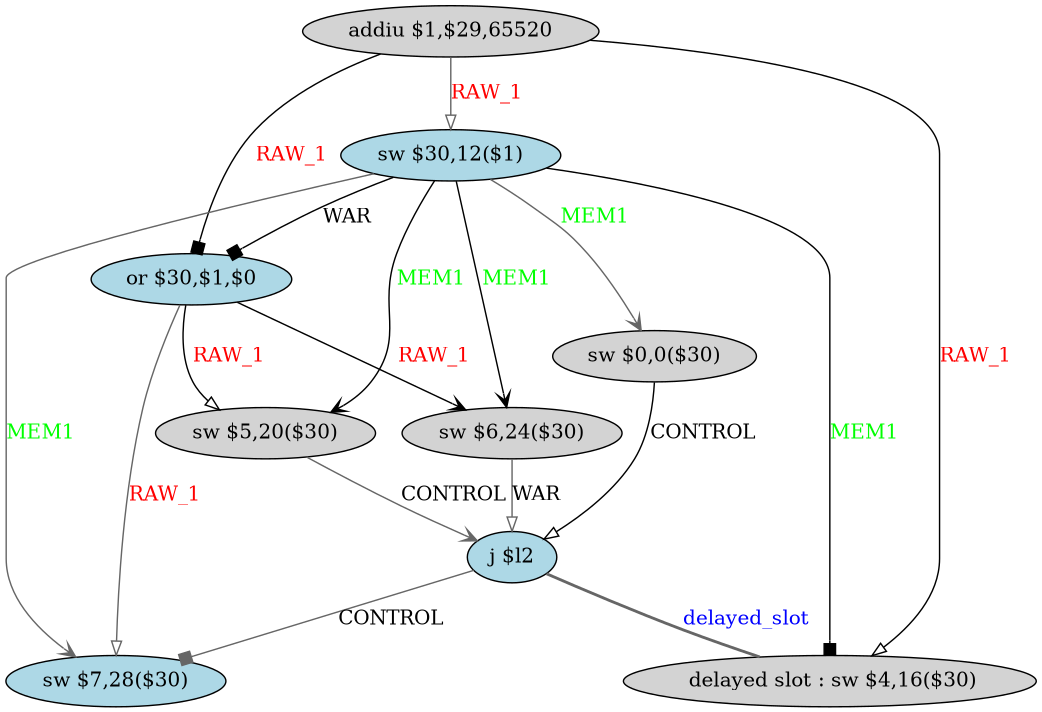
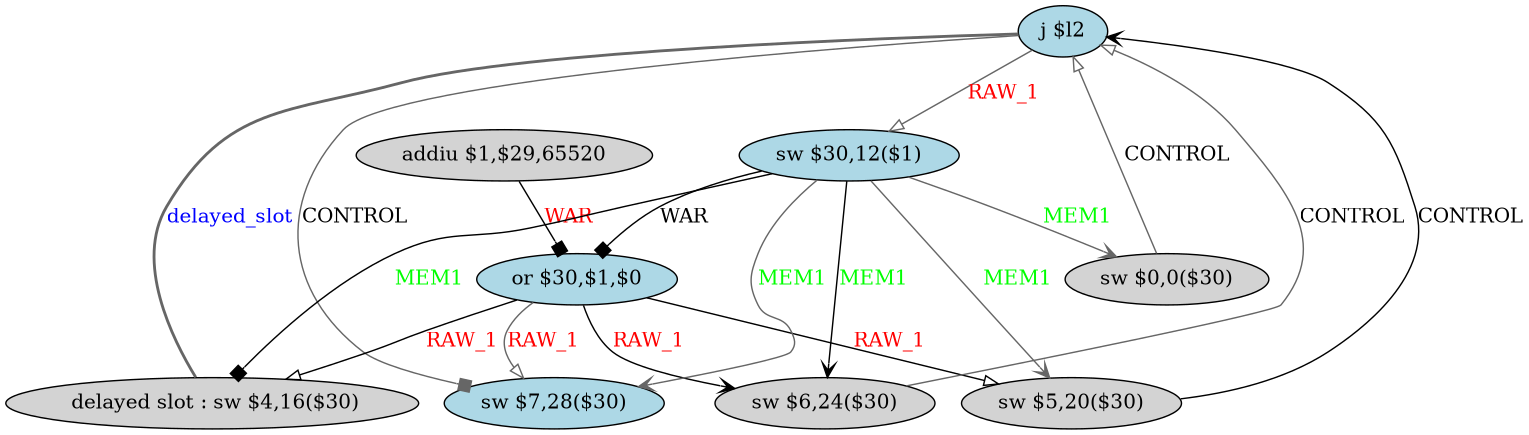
edge "addiu $1,$29,65520" -> "sw $30,12($1)": now "j $l2" -> "sw $30,12($1)"
edge "addiu $1,$29,65520" -> "or $30,$1,$0": label "RAW_1" -> "WAR"
edge "addiu $1,$29,65520" -> "delayed slot : sw $4,16($30)": now "or $30,$1,$0" -> "delayed slot : sw $4,16($30)"
edge "sw $30,12($1)" -> "sw $5,20($30)": color black -> gray40
edge "sw $0,0($30)" -> "j $l2": color black -> gray40
edge "sw $6,24($30)" -> "j $l2": label "WAR" -> "CONTROL"
edge "sw $5,20($30)" -> "j $l2": color gray40 -> black
